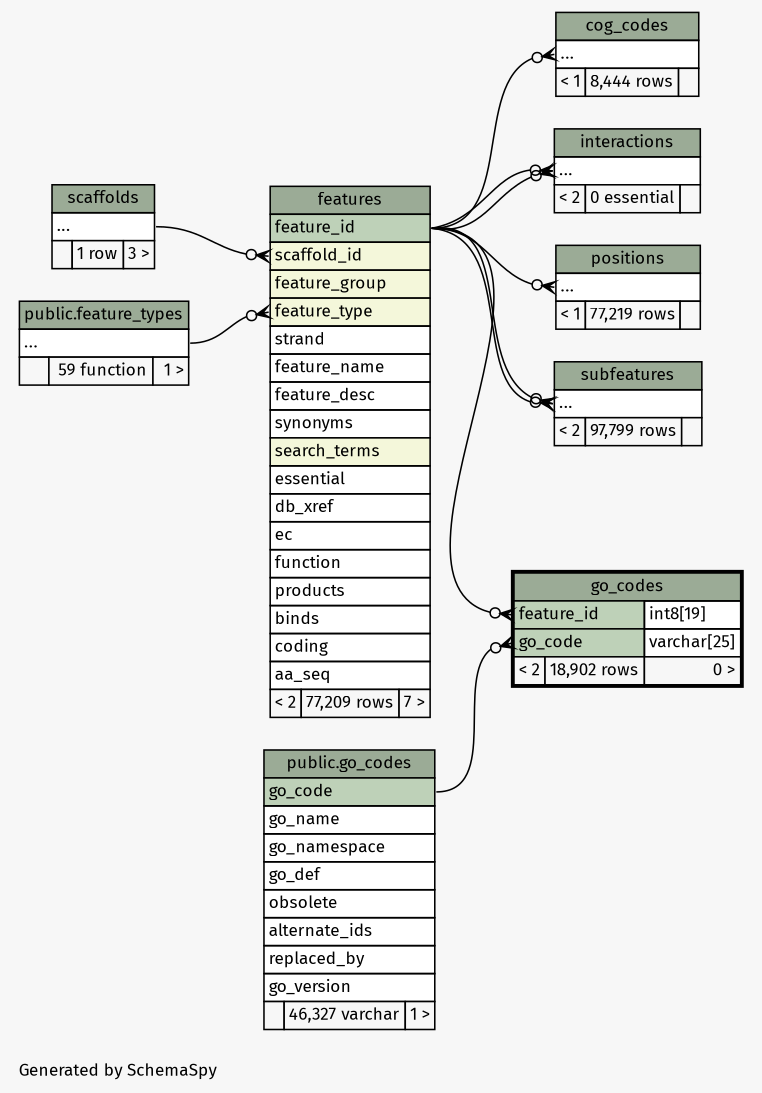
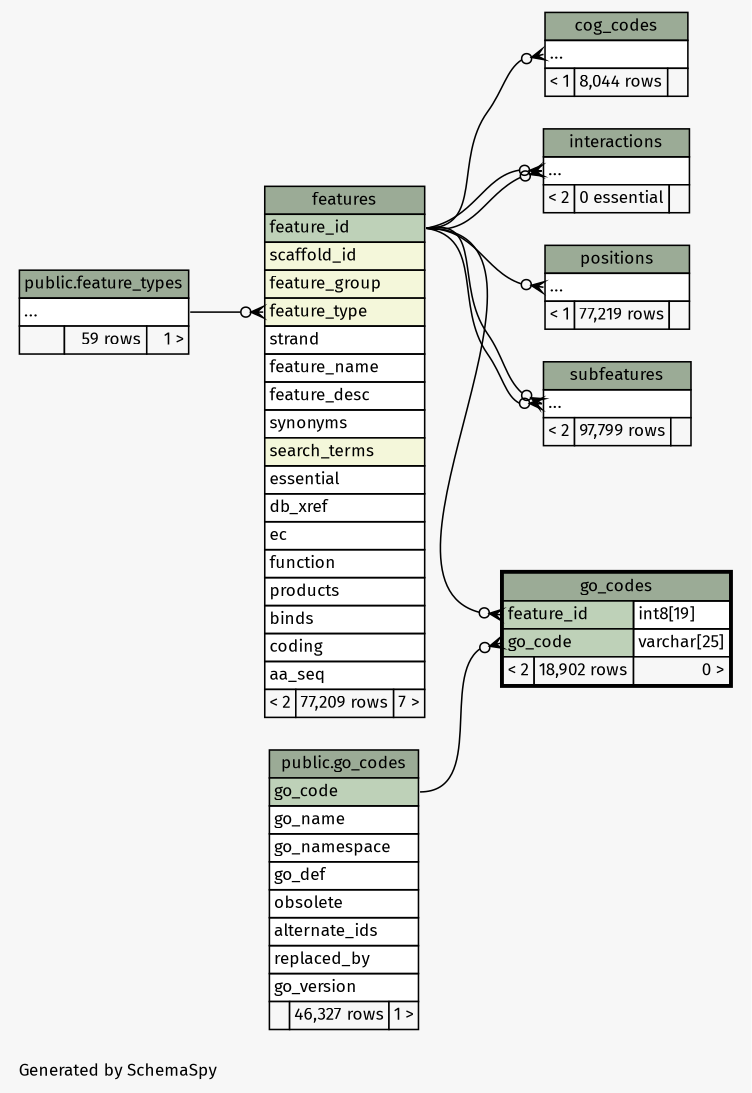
node "cog_codes": text "8,444 rows" -> "8,044 rows"
node "scaffolds": removed
node "public.feature_types": text "59 function" -> "59 rows"
node "public.go_codes": text "46,327 varchar" -> "46,327 rows"
